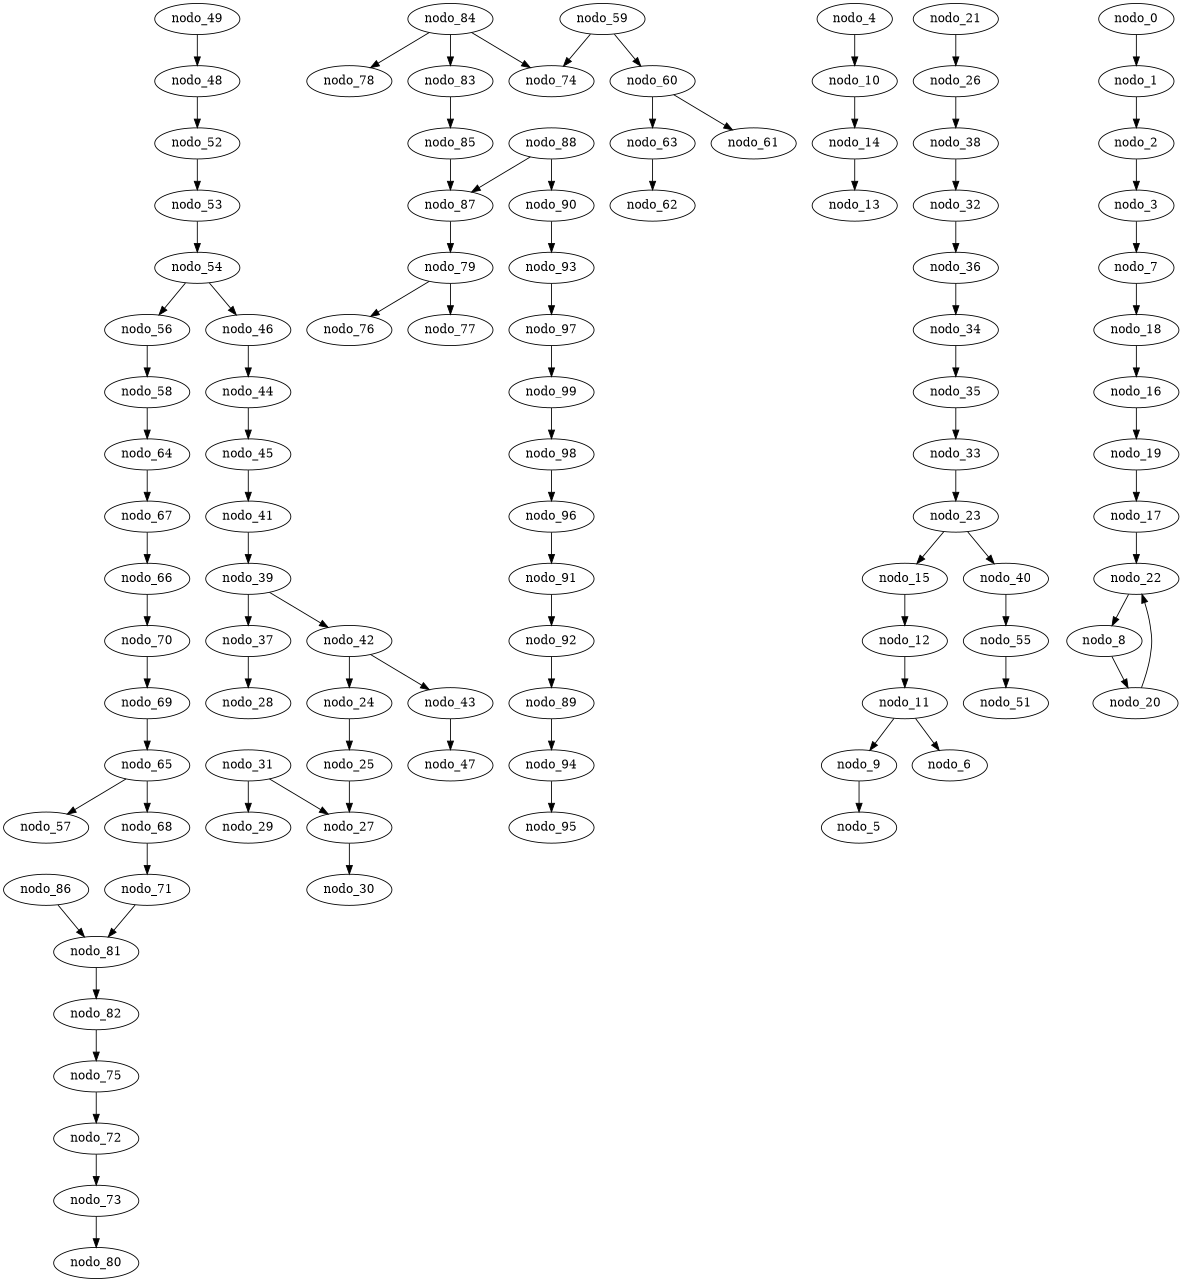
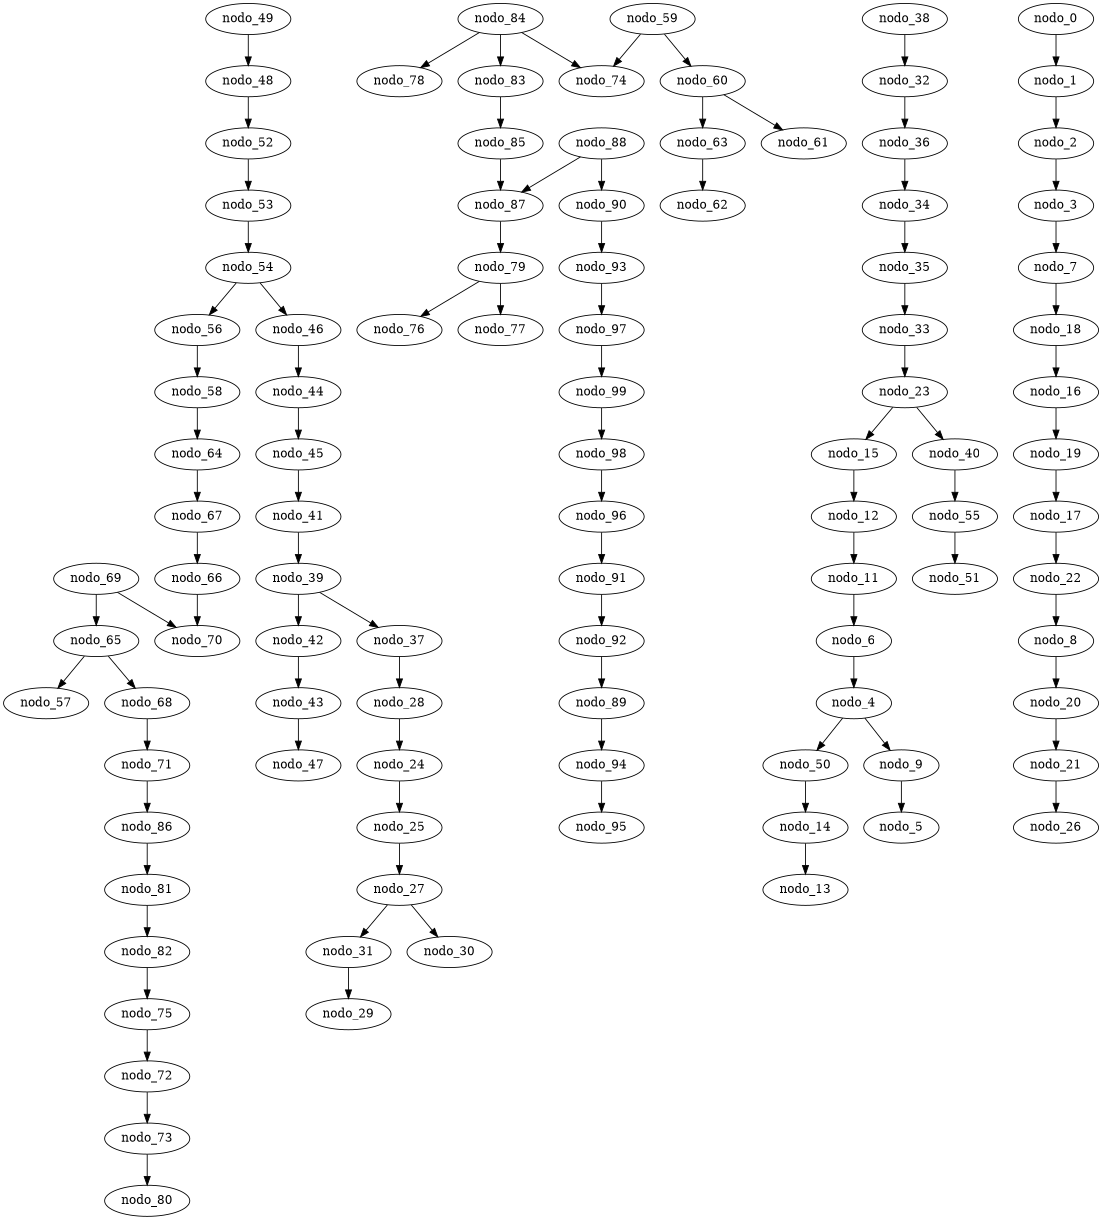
node "nodo_10": label "nodo_10" -> "nodo_50"
edge "nodo_26" -> "nodo_38": removed
edge "nodo_20" -> "nodo_22": now "nodo_20" -> "nodo_21"
edge "nodo_70" -> "nodo_69": reversed
edge "nodo_42" -> "nodo_24": now "nodo_28" -> "nodo_24"
edge "nodo_6" -> "nodo_4": added
edge "nodo_11" -> "nodo_9": now "nodo_4" -> "nodo_9"
edge "nodo_31" -> "nodo_27": reversed
edge "nodo_71" -> "nodo_81": now "nodo_71" -> "nodo_86"
